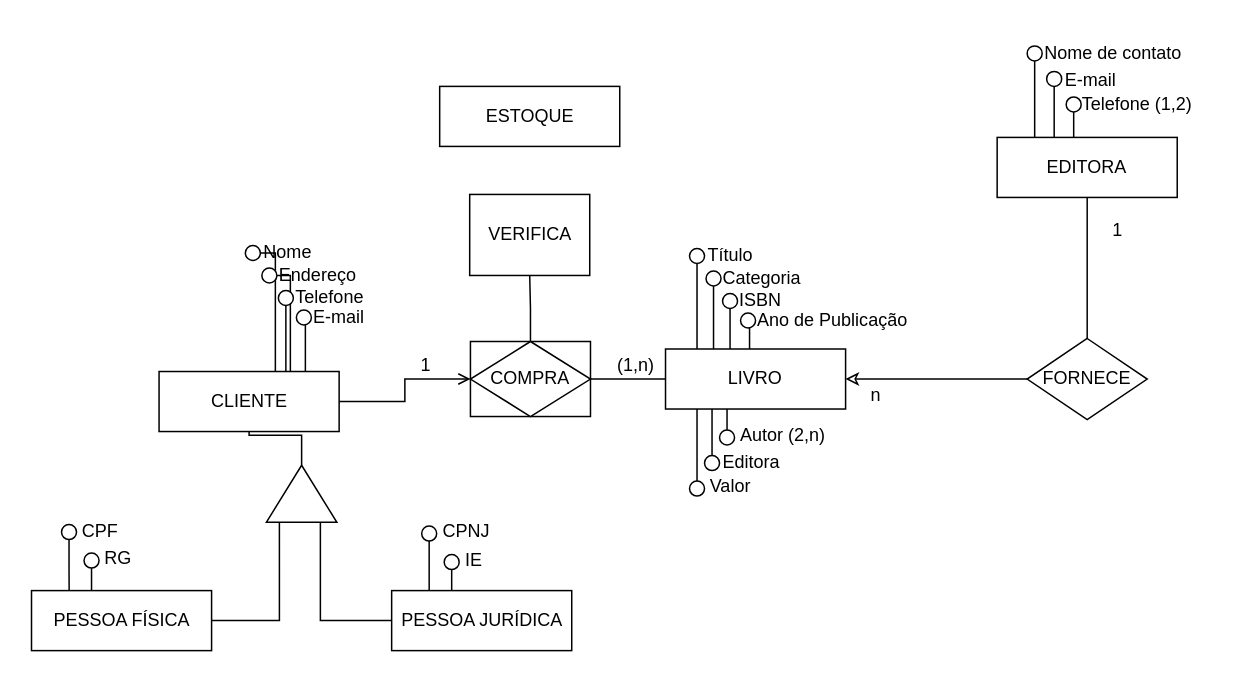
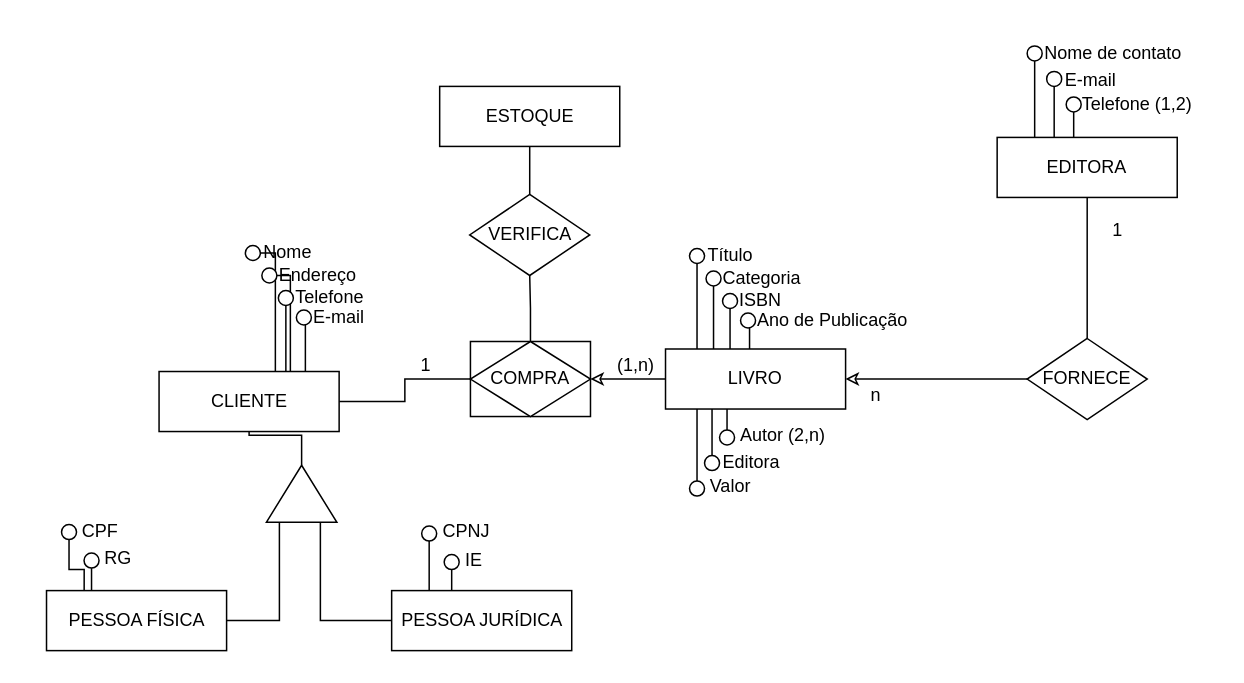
edge "ESTOQUE" -- "VERIFICA": added
node "VERIFICA": shape rectangle -> diamond
edge "CLIENTE" -> "COMPRA": arrowhead open -> none
edge "COMPRA" -- "LIVRO": arrowhead none -> classic
node "PESSOA FÍSICA": moved (122, 620) -> (137, 620)
